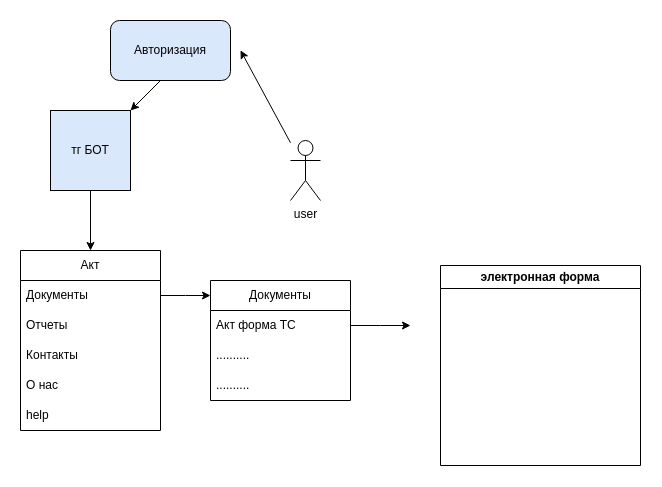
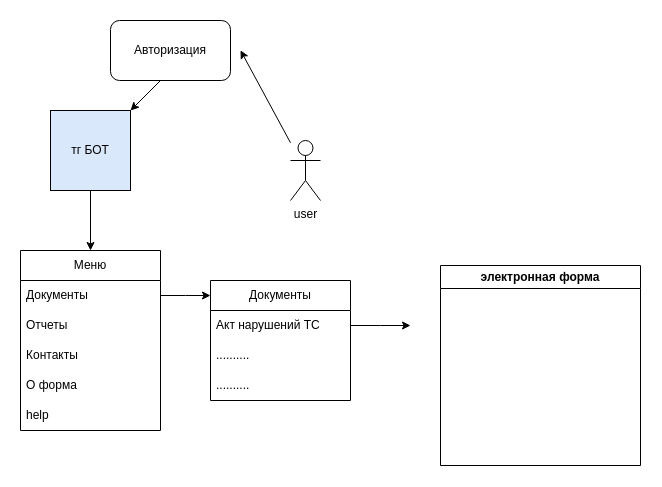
node "Авторизация": fillcolor #dae8fc -> #ffffff
node "Акт": label "Акт" -> "Меню"
node "Акт форма ТС": label "Акт форма ТС" -> "Акт нарушений ТС"
node "О нас": label "О нас" -> "О форма"
